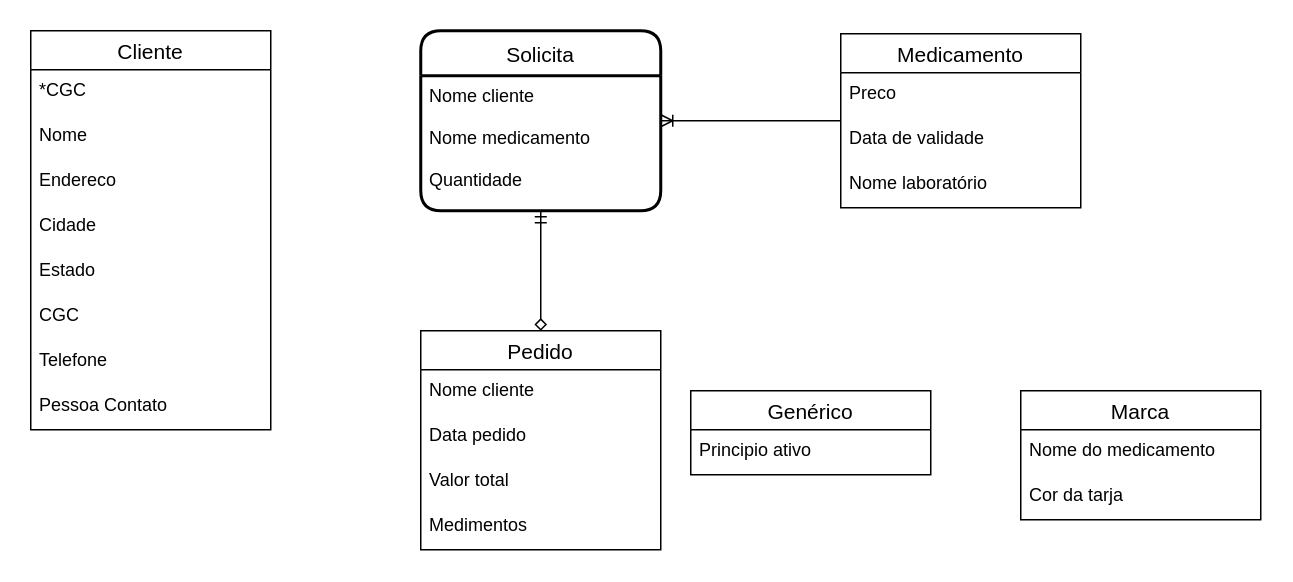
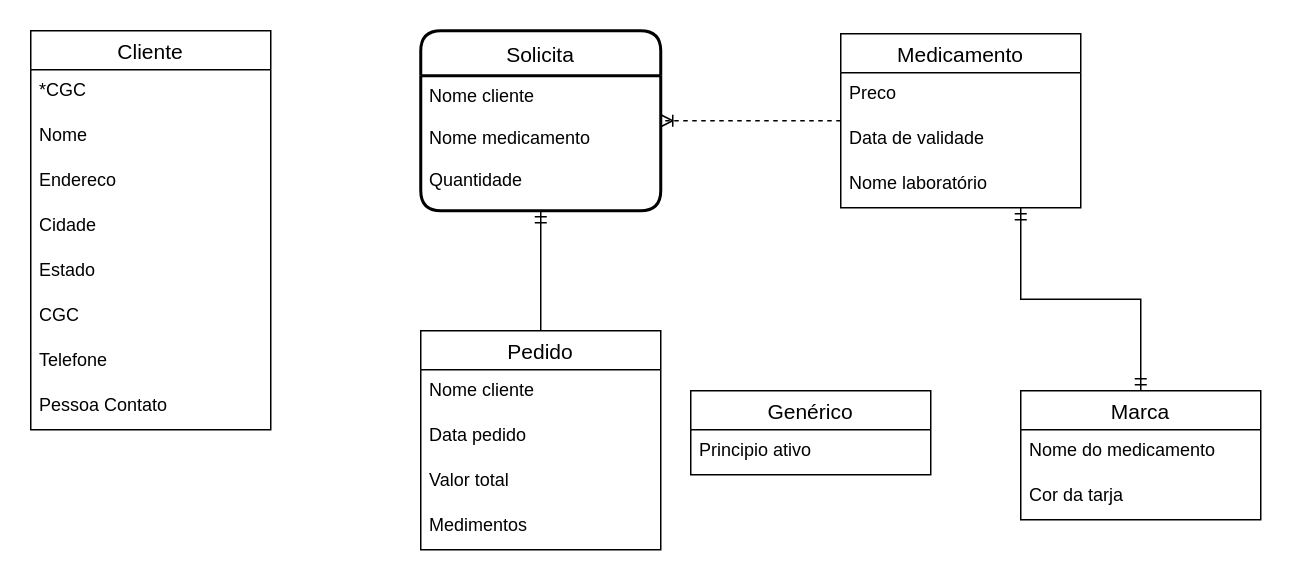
edge "Medicamento" -> "Solicita": style solid -> dashed
edge "Medicamento" -- "Marca": added
edge "Nome cliente Nome medicamento Quantidade" -- "Pedido": arrowhead diamond -> none
